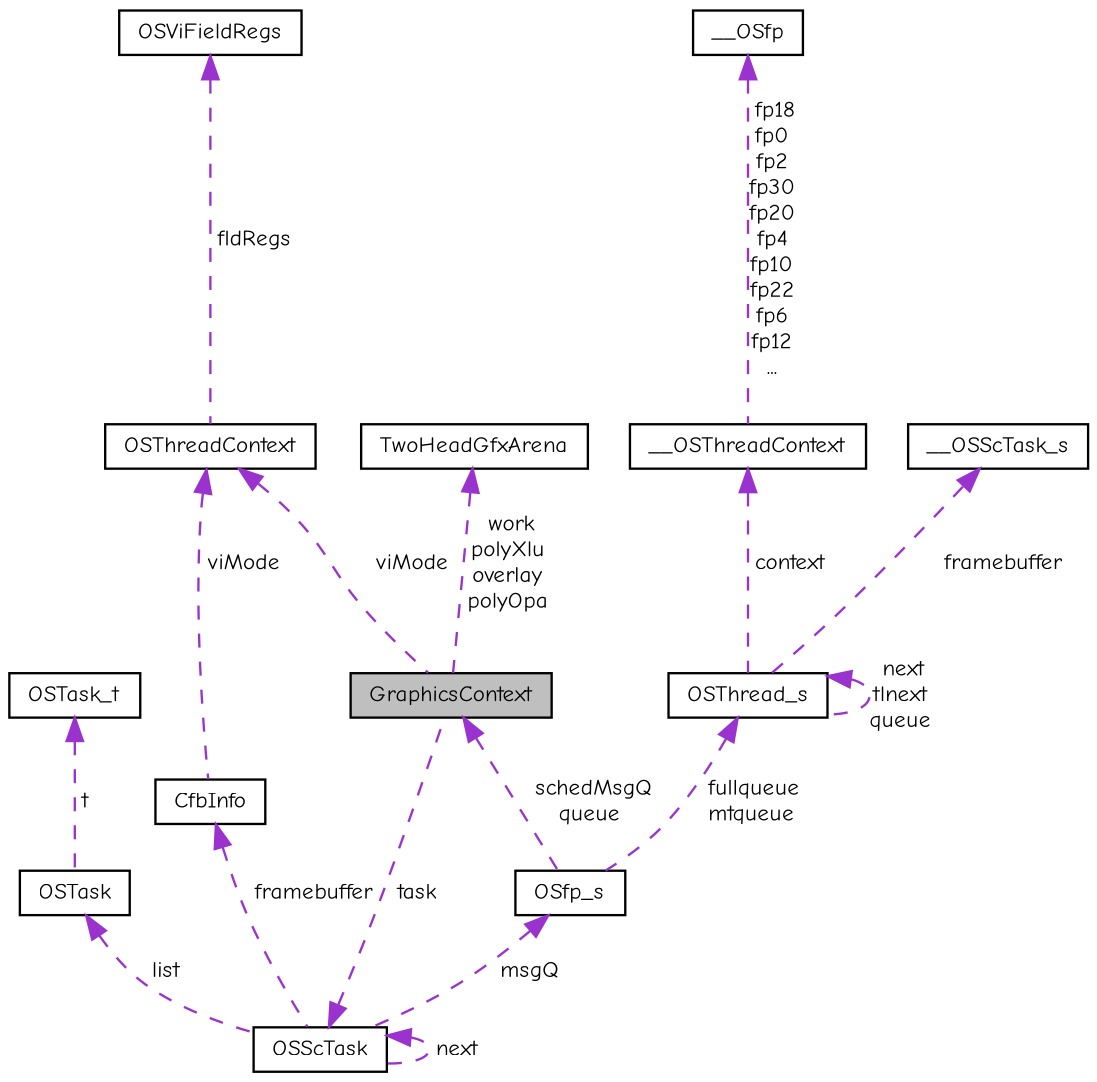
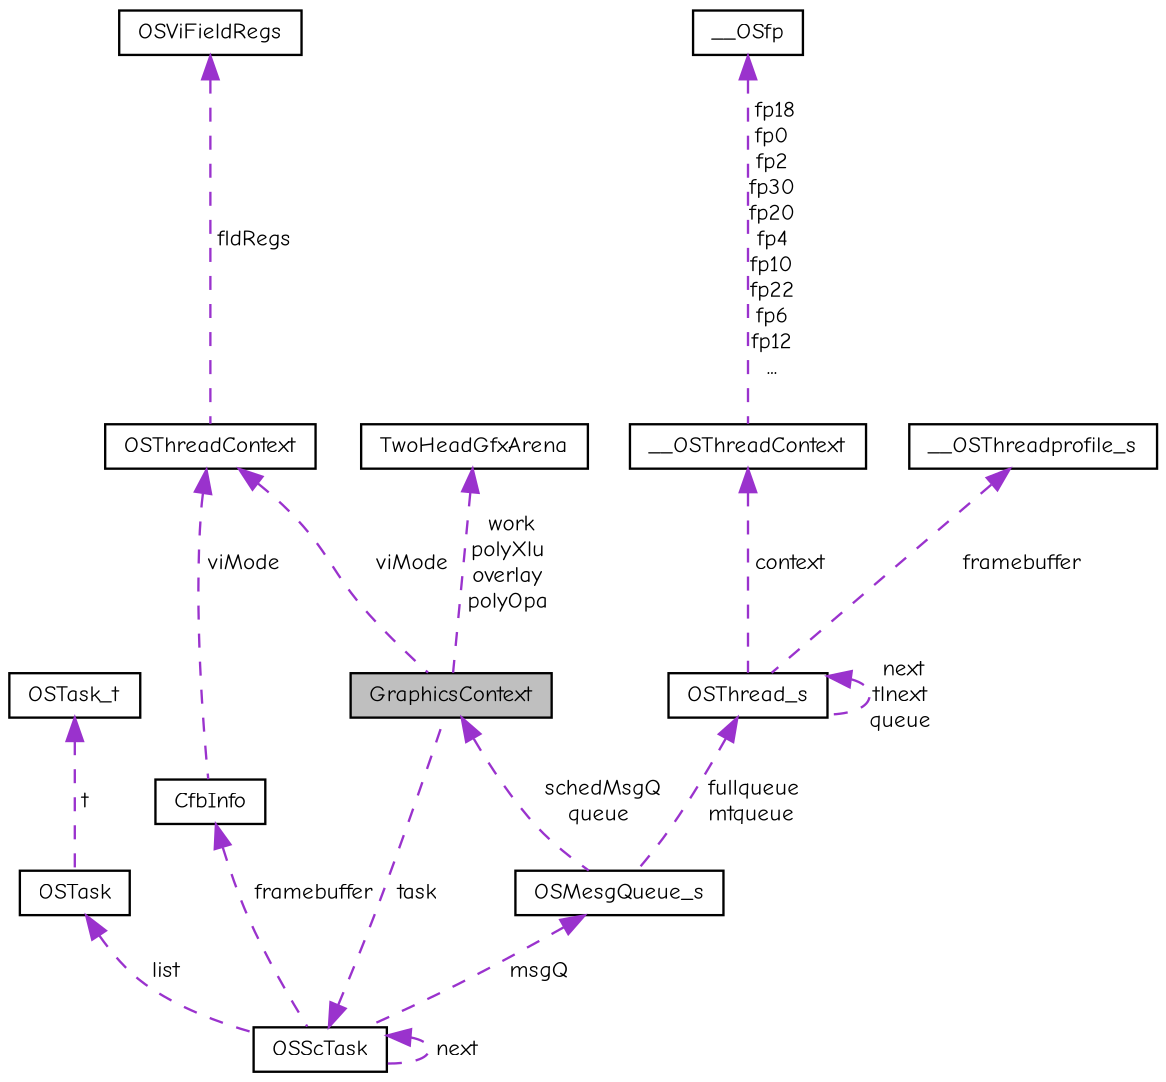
node "__OSScTask_s": label "__OSScTask_s" -> "__OSThreadprofile_s"
node "OSfp_s": label "OSfp_s" -> "OSMesgQueue_s"
